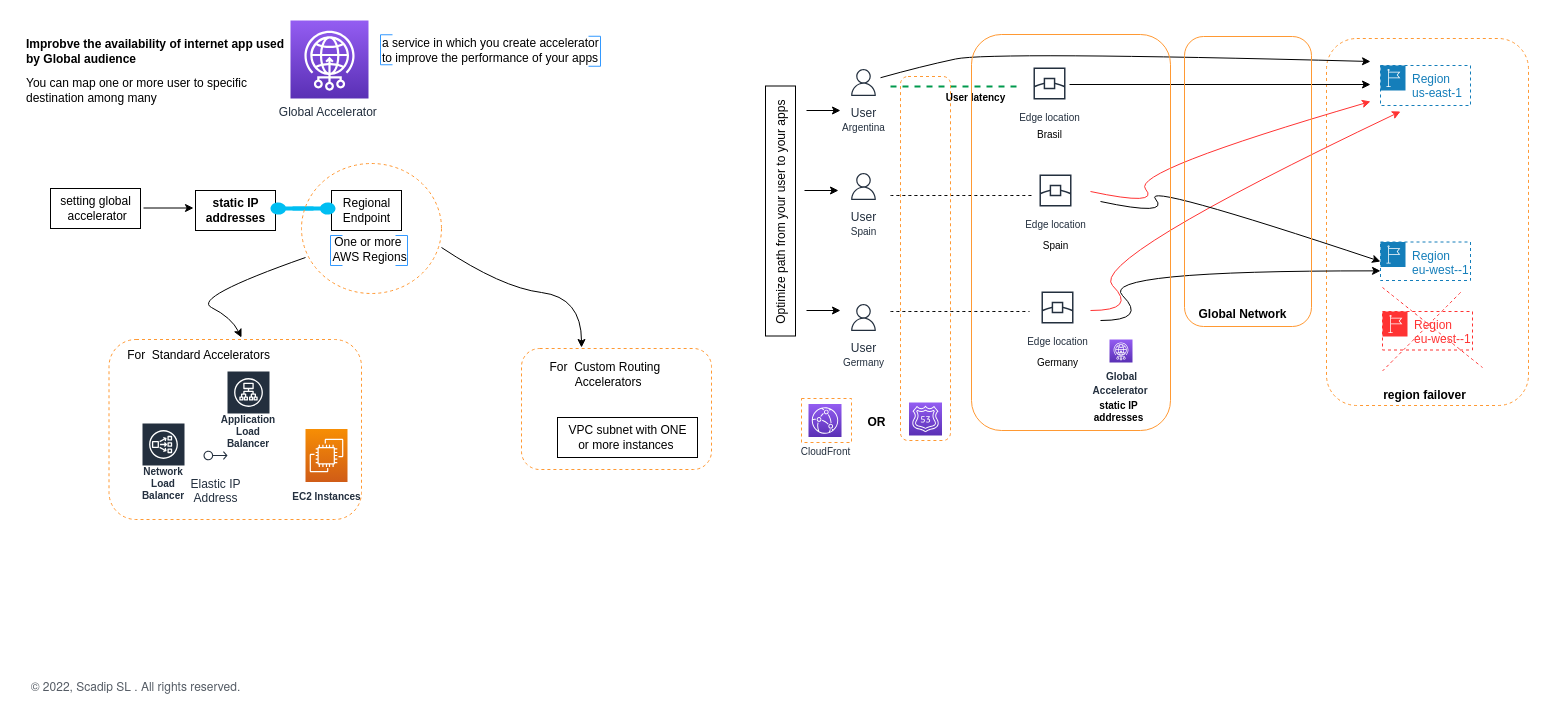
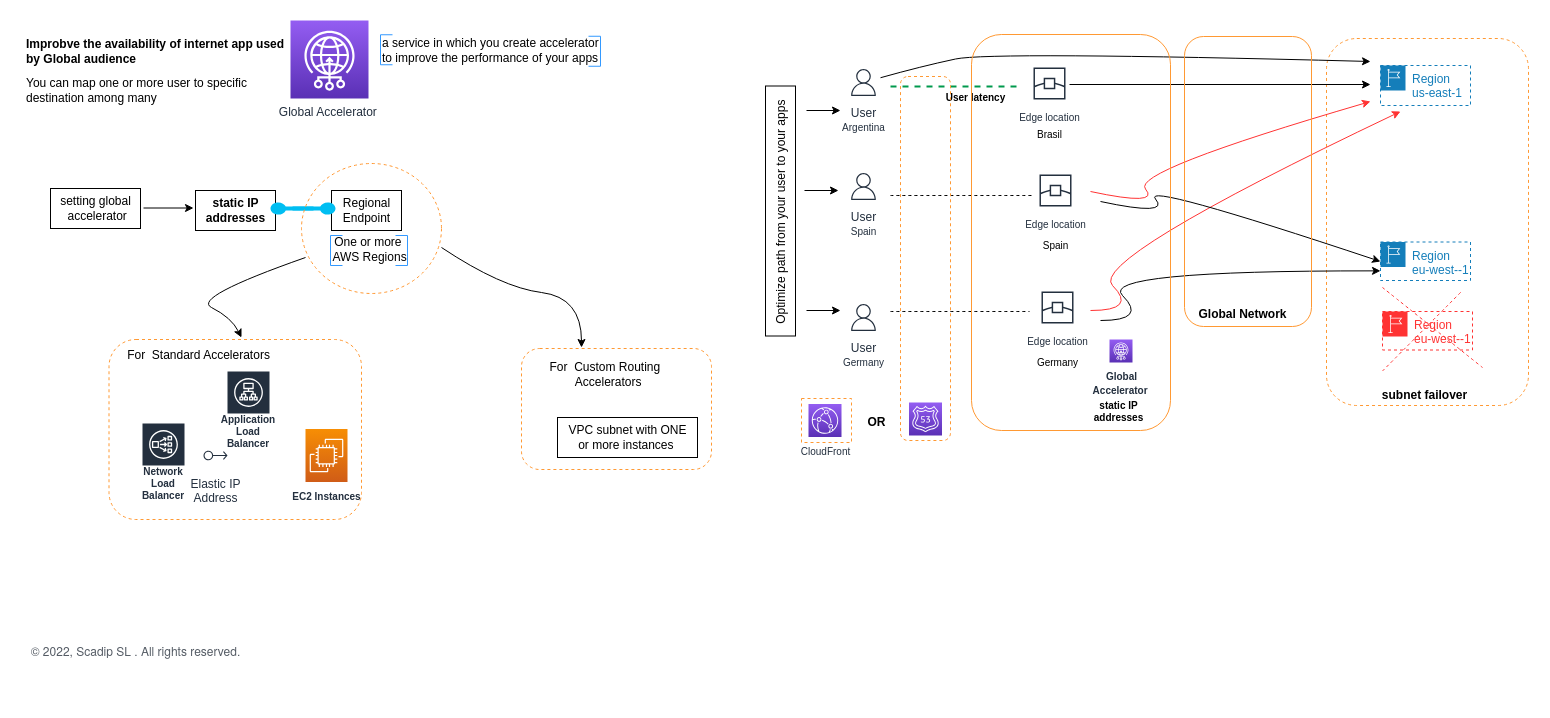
node "region failover": label "region failover" -> "subnet failover"
node "© 2022, Scadip SL . All rights reserved.": moved (136, 687) -> (136, 652)
